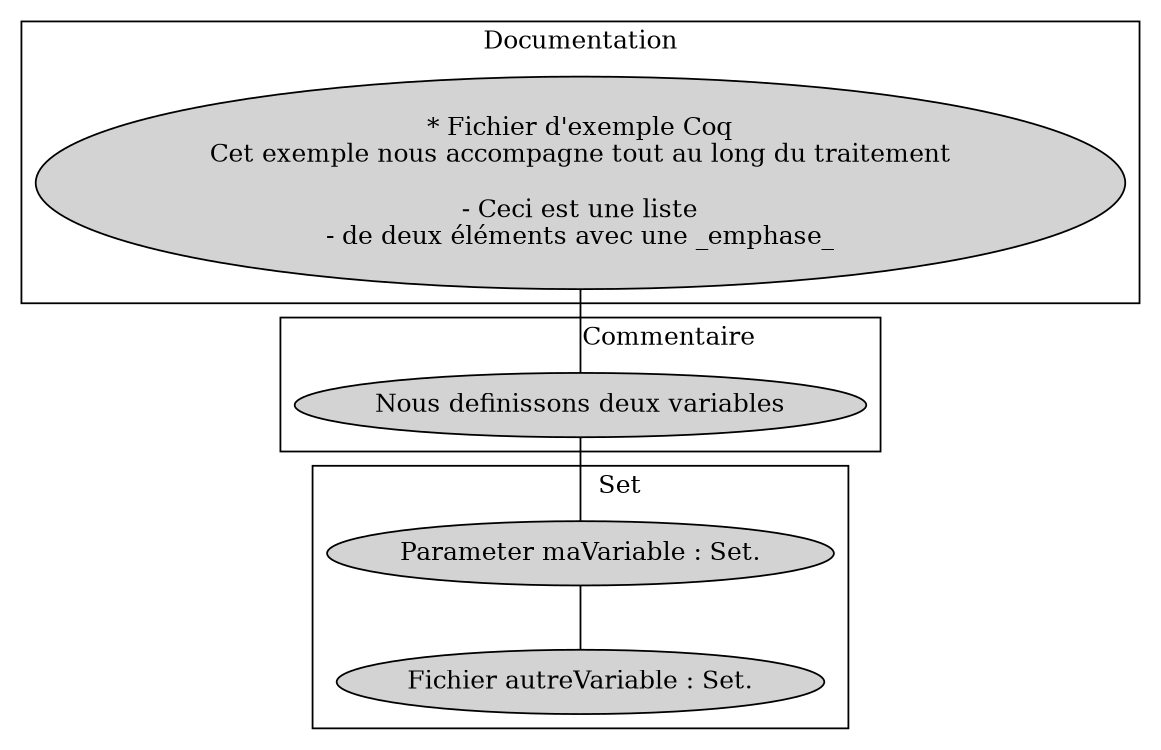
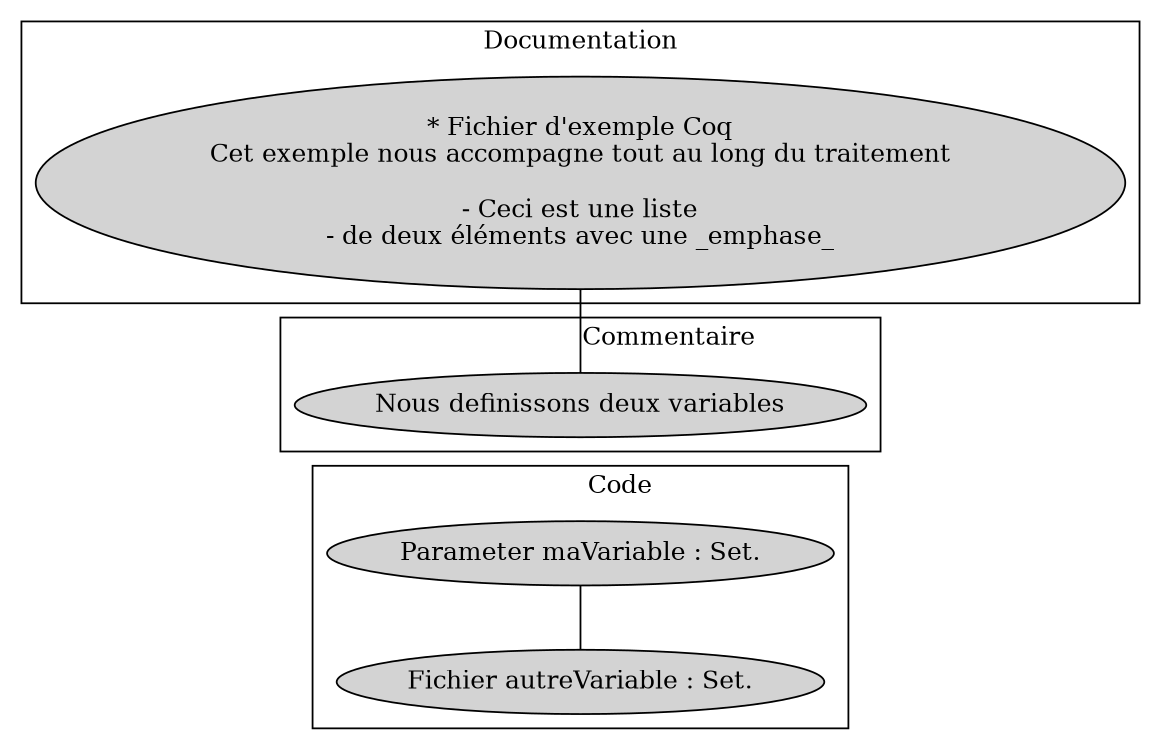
edge "Nous definissons deux variables" -- "Parameter maVariable : Set.": removed
cluster "          Set": label "          Set" -> "          Code"
